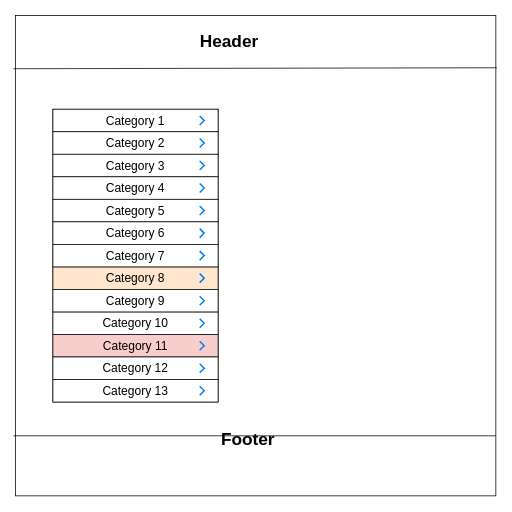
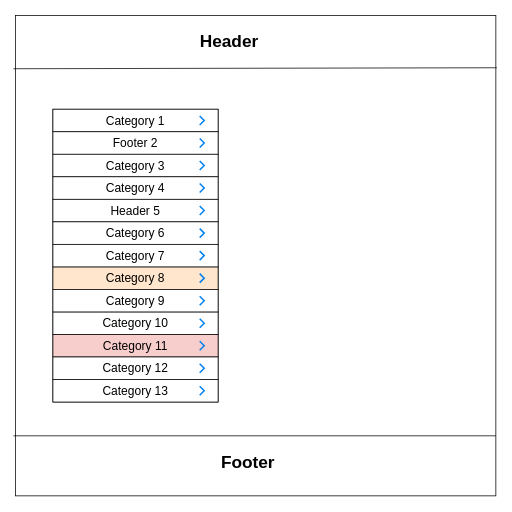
node "Category 2": label "Category 2" -> "Footer 2"
node "Category 5": label "Category 5" -> "Header 5"
node "Footer": moved (248, 439) -> (248, 462)
